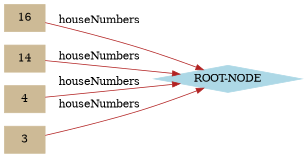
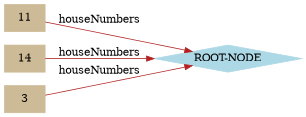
node "16": label "16" -> "11"
node "4": removed
